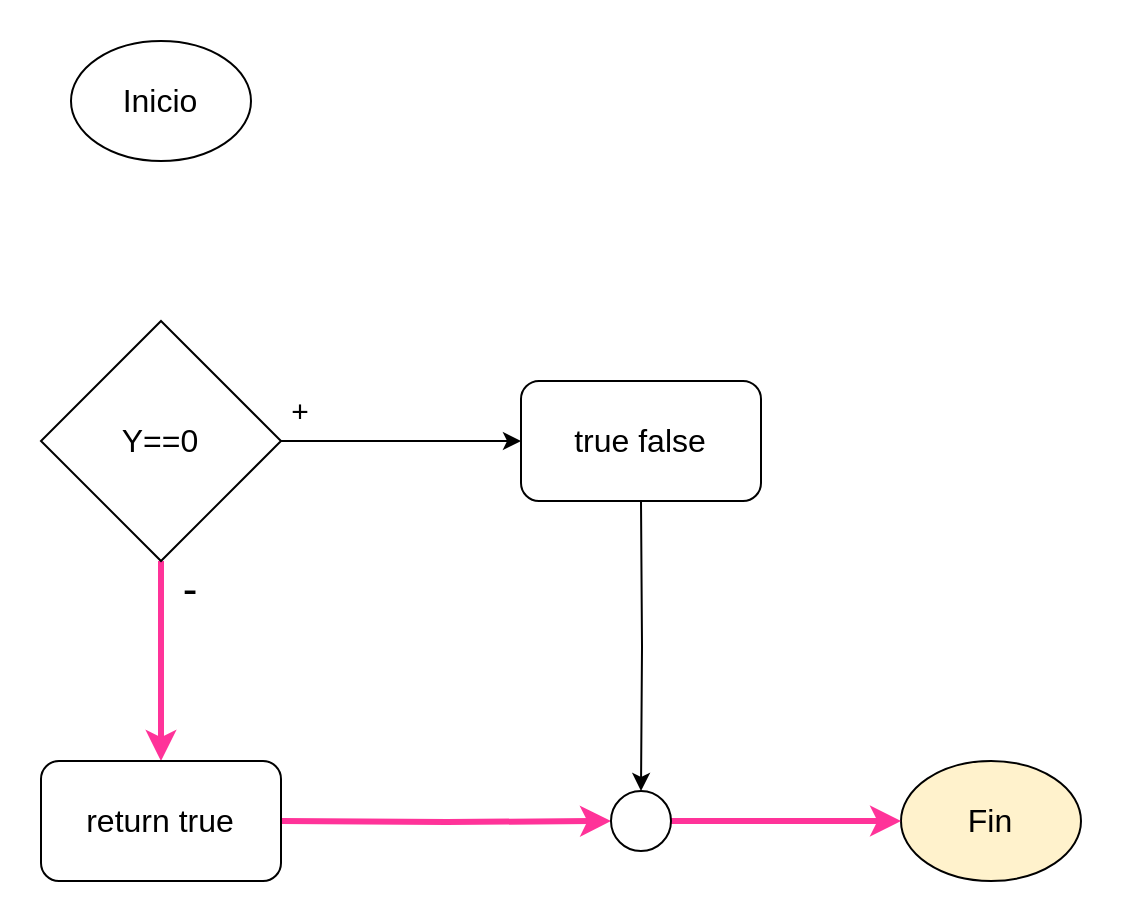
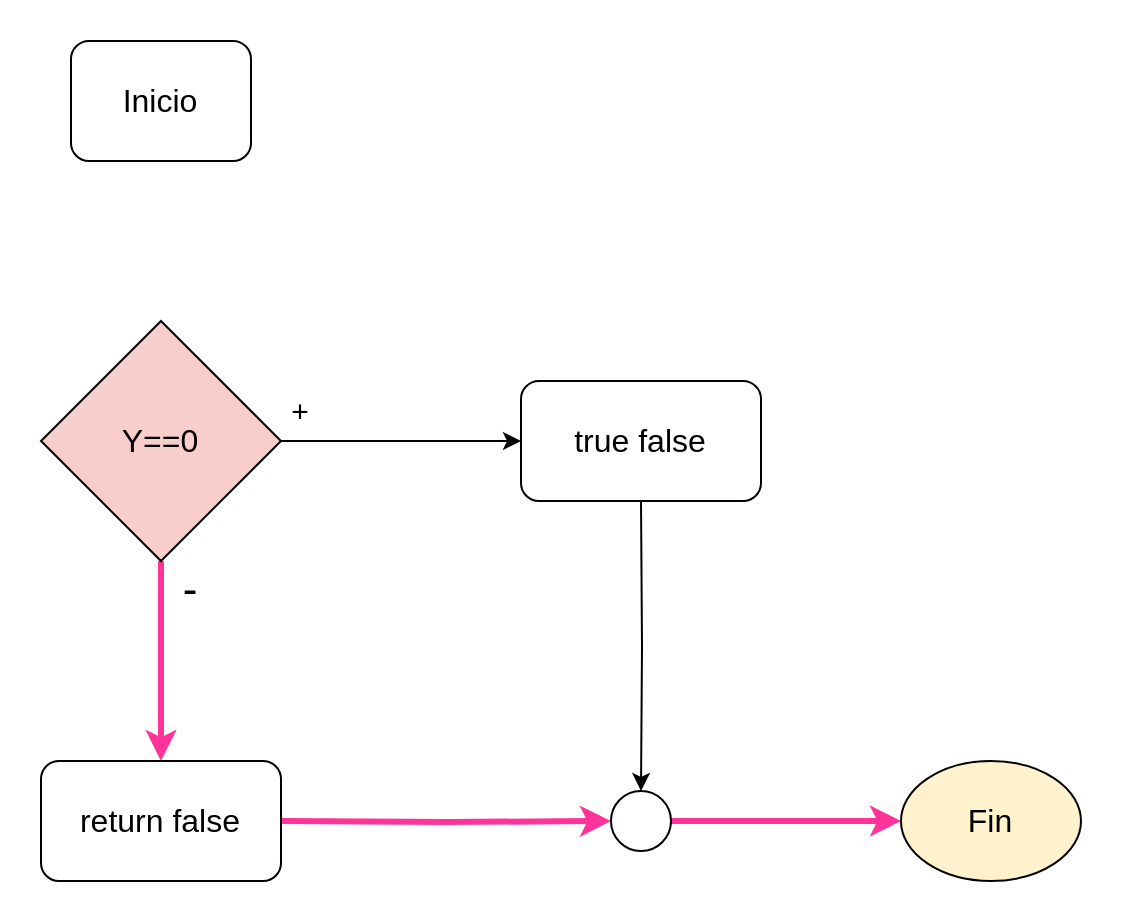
node "Inicio": shape ellipse -> rounded rectangle
node "Y==0": fillcolor #ffffff -> #f8cecc
node "return true": label "return true" -> "return false"
